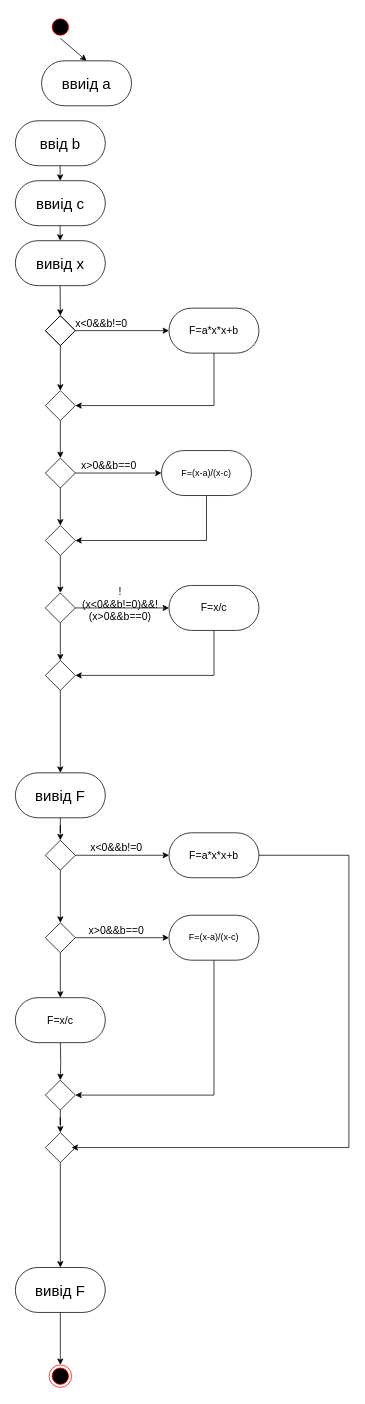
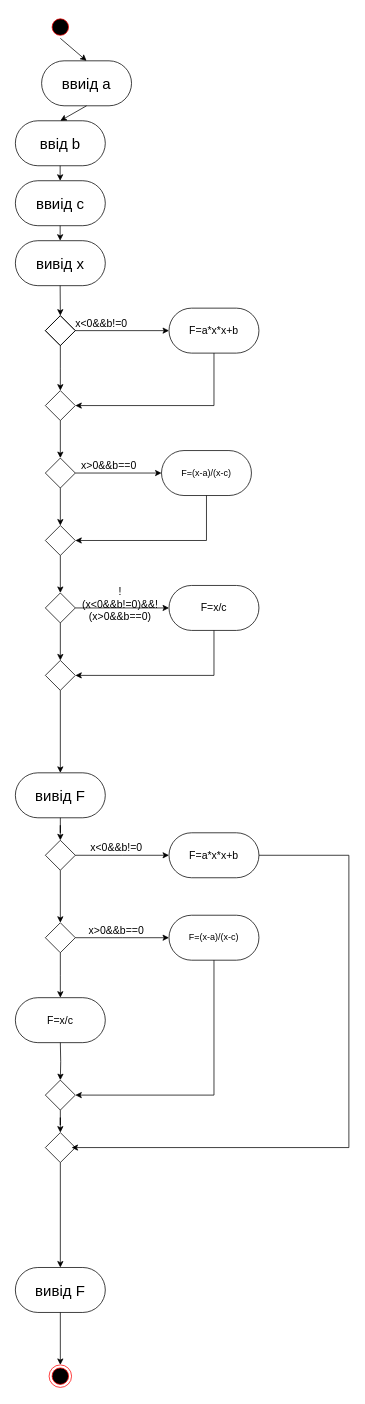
edge "ввиід а" -> "ввід b": added
